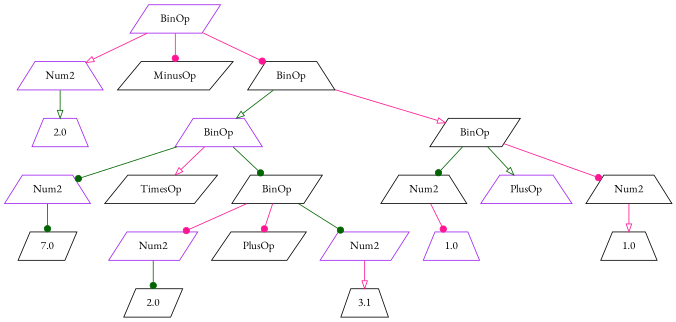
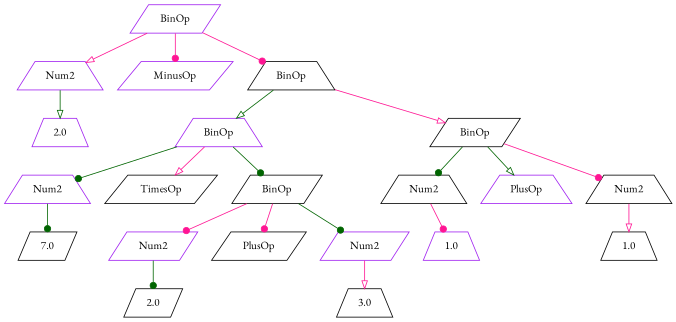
node "MinusOp": color black -> purple
node "3.1": label "3.1" -> "3.0"
